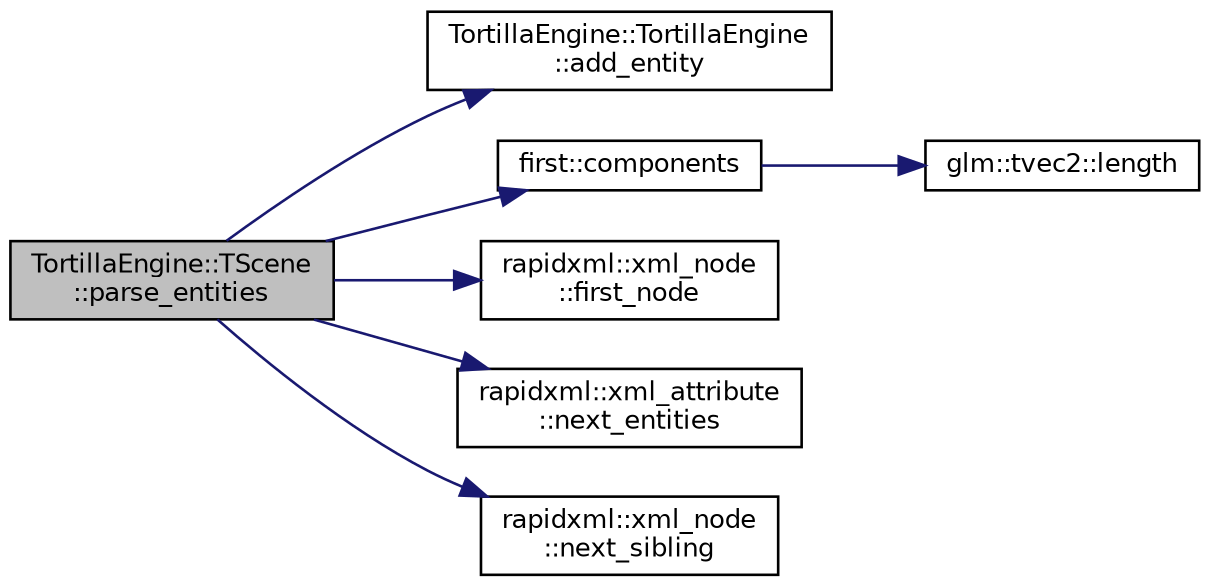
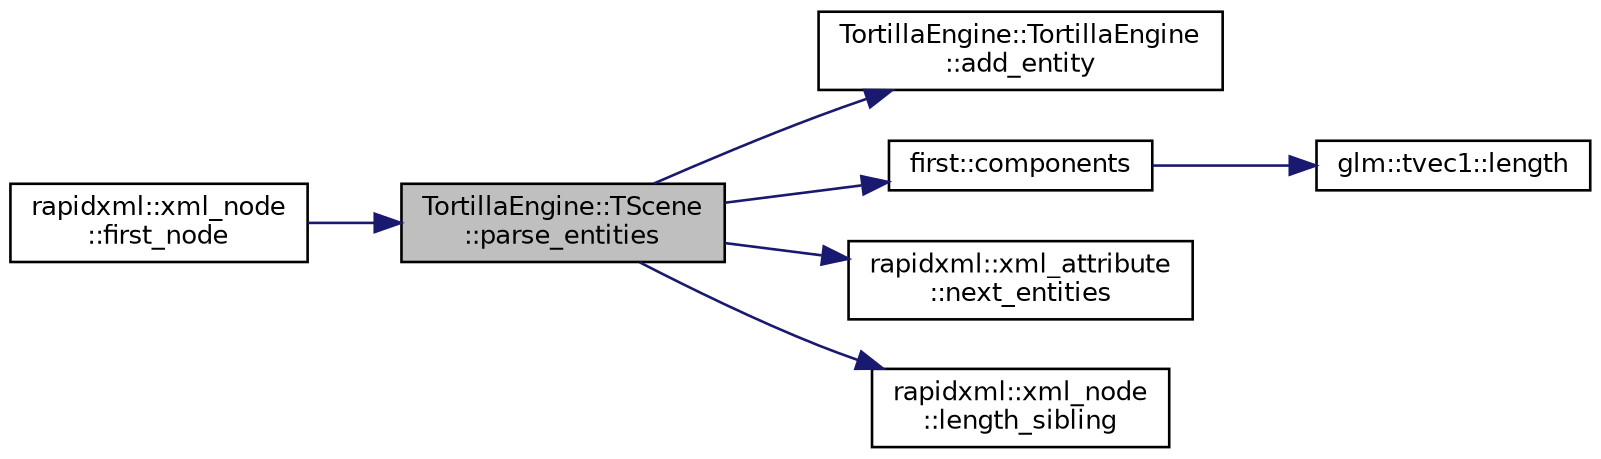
node "glm::tvec2::length": label "glm::tvec2::length" -> "glm::tvec1::length"
edge "TortillaEngine::TScene ::parse_entities" -> "rapidxml::xml_node ::first_node": reversed
node "rapidxml::xml_node ::next_sibling": label "rapidxml::xml_node ::next_sibling" -> "rapidxml::xml_node ::length_sibling"
